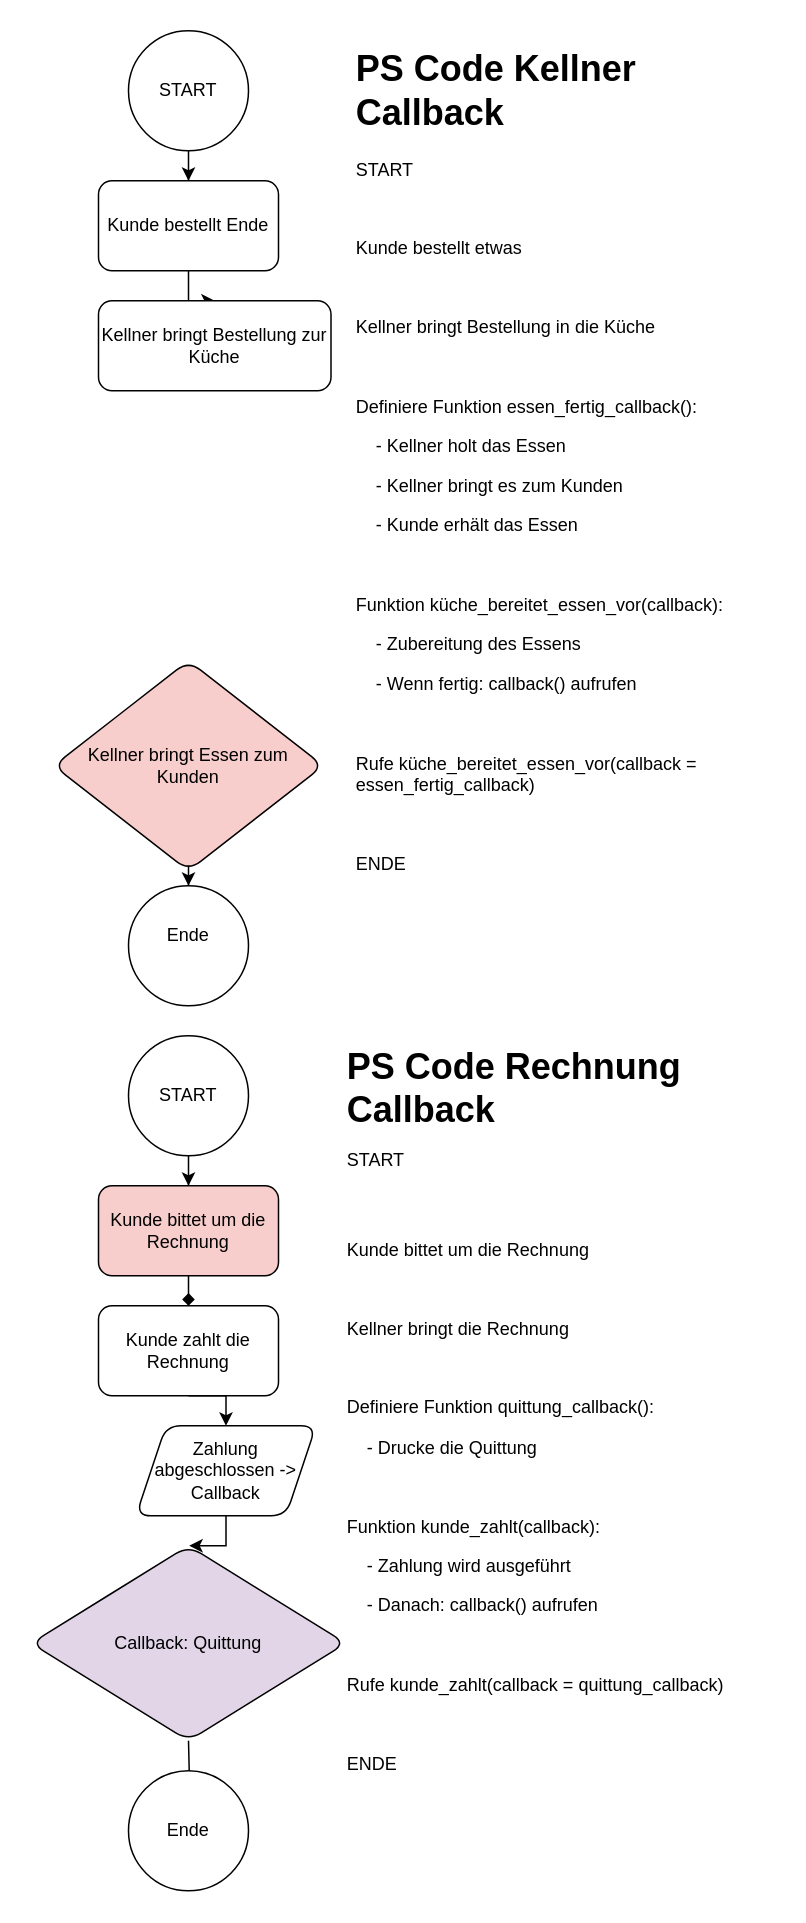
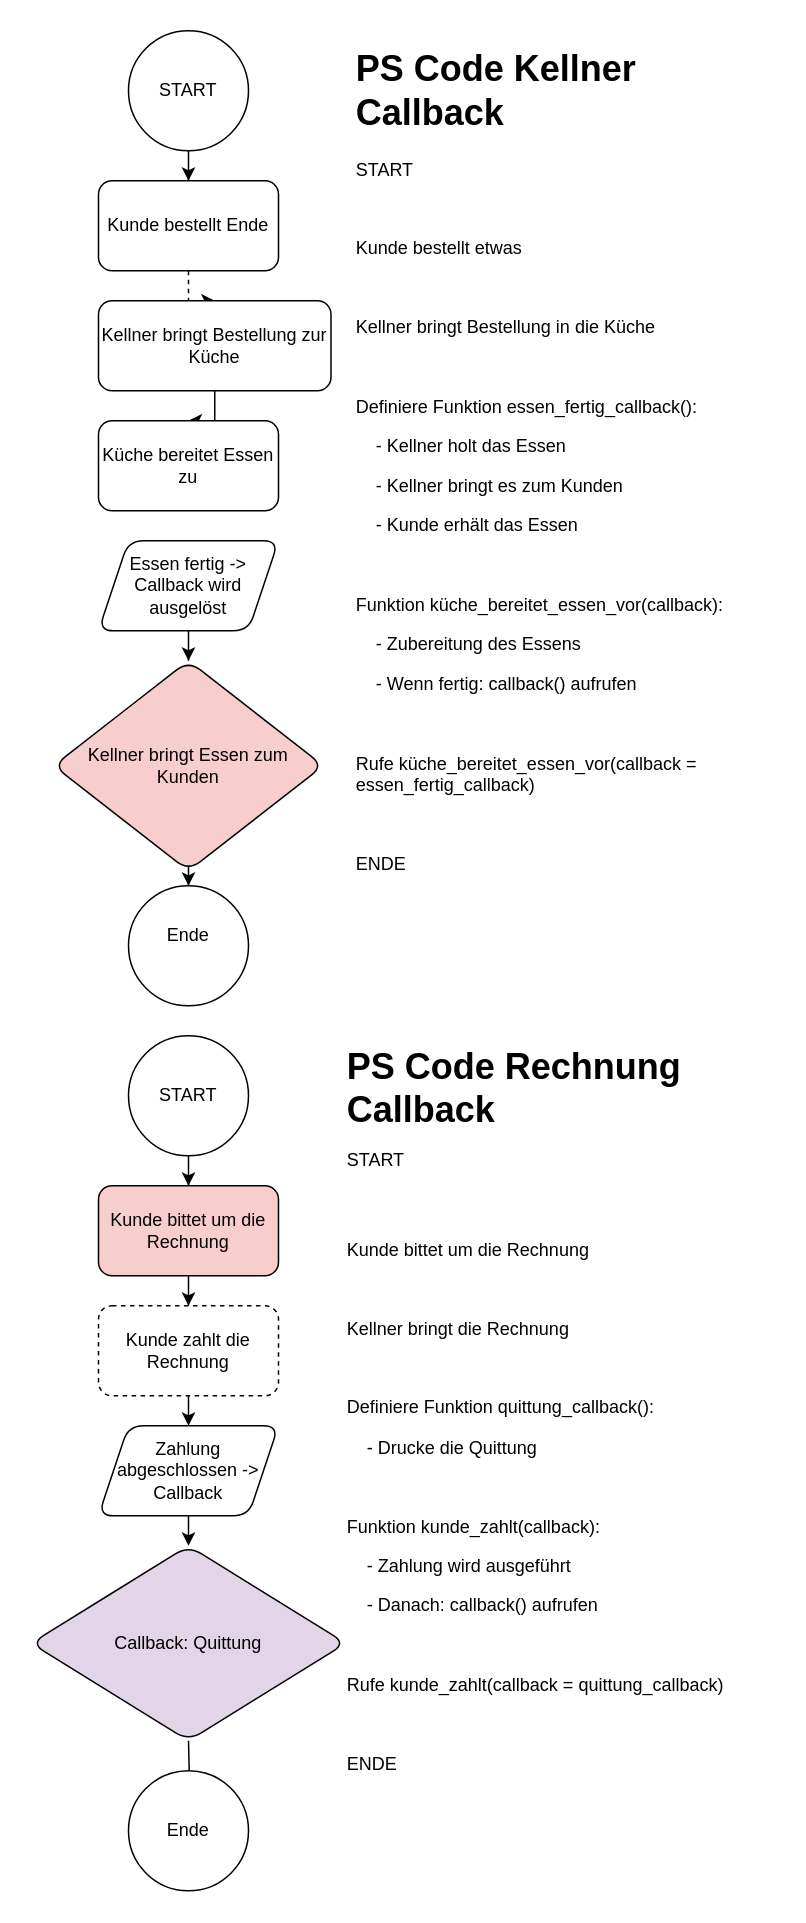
edge "Kunde bestellt Ende" -> "Kellner bringt Bestellung zur Küche": style solid -> dashed
edge "Kellner bringt Bestellung zur Küche" -> "Küche bereitet Essen zu": added
node "Küche bereitet Essen zu": added
node "Essen fertig -> Callback wird ausgelöst": added
edge "Essen fertig -> Callback wird ausgelöst" -> "Kellner bringt Essen zum Kunden": added
edge "Kunde bittet um die Rechnung" -> "Kunde zahlt die Rechnung": arrowhead diamond -> classic
node "Kunde zahlt die Rechnung": style solid -> dashed
node "Zahlung abgeschlossen -> Callback": moved (226, 1471) -> (188, 1471)
